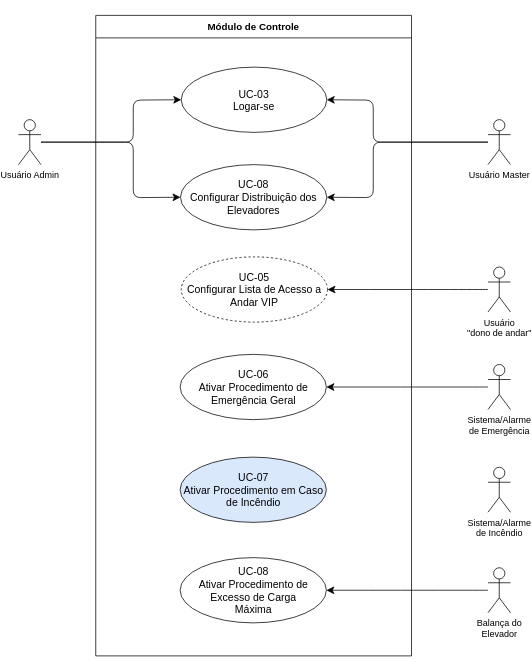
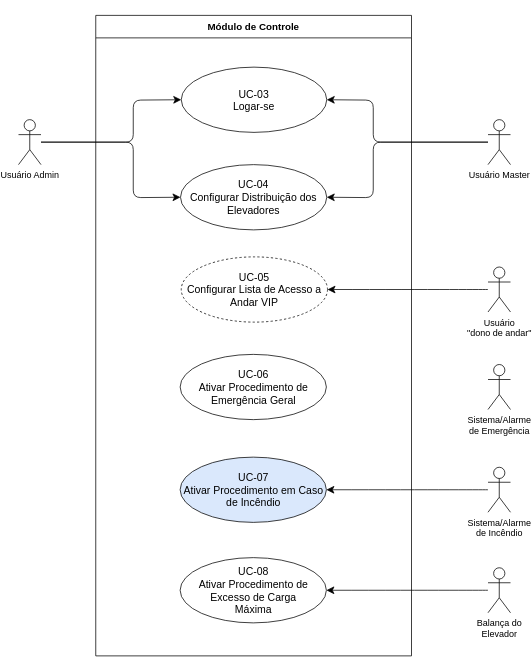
node "UC-08 Configurar Distribuição dos Elevadores": label "UC-08 Configurar Distribuição dos Elevadores" -> "UC-04 Configurar Distribuição dos Elevadores"
edge "Sistema/Alarme de Emergência" -> "UC-06 Ativar Procedimento de Emergência Geral": removed
edge "Sistema/Alarme de Incêndio" -> "UC-07 Ativar Procedimento em Caso de Incêndio": added
